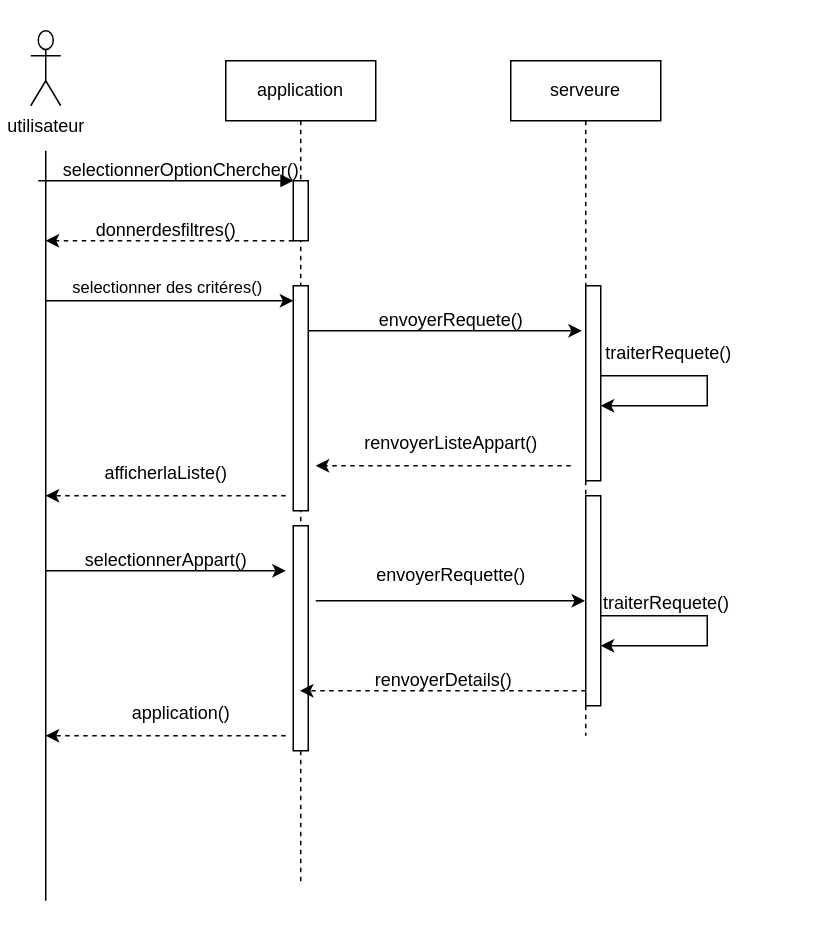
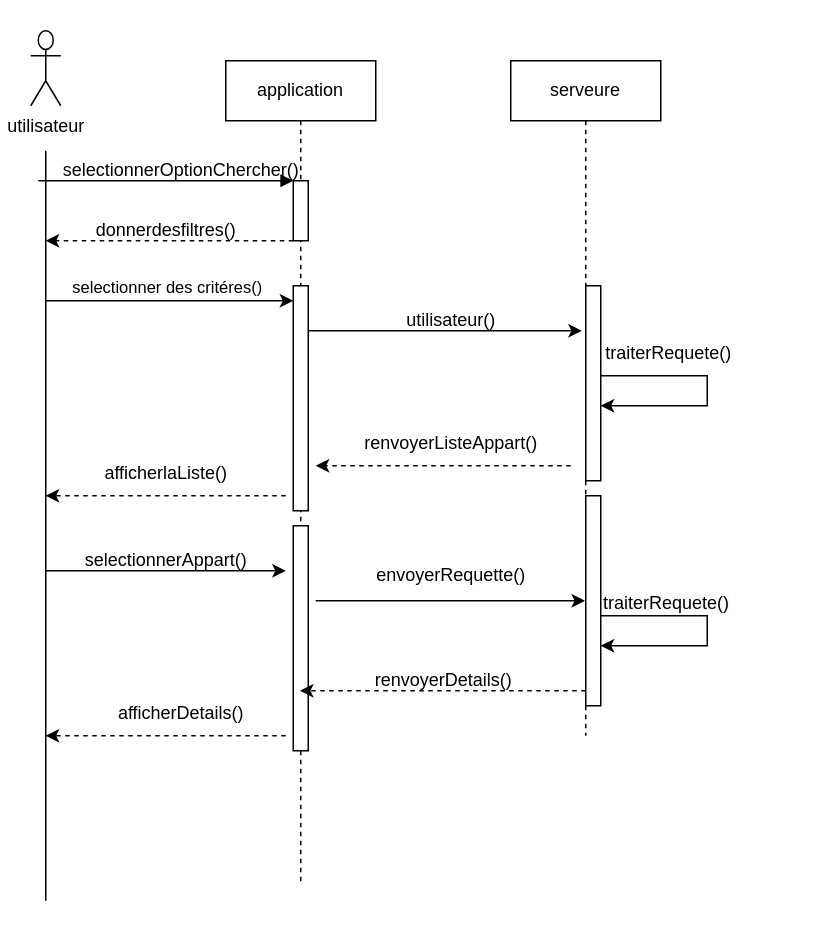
node "envoyerRequete()": label "envoyerRequete()" -> "utilisateur()"
node "application()": label "application()" -> "afficherDetails()"
